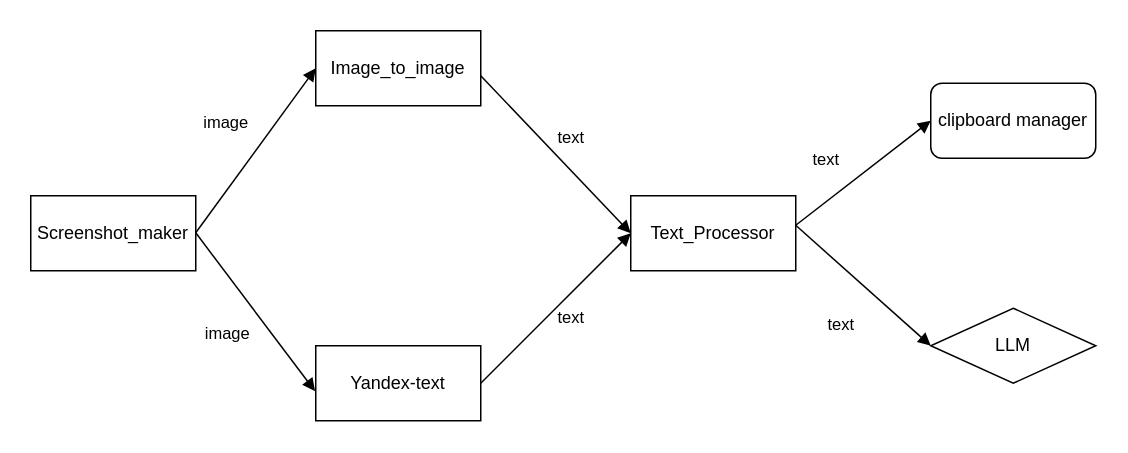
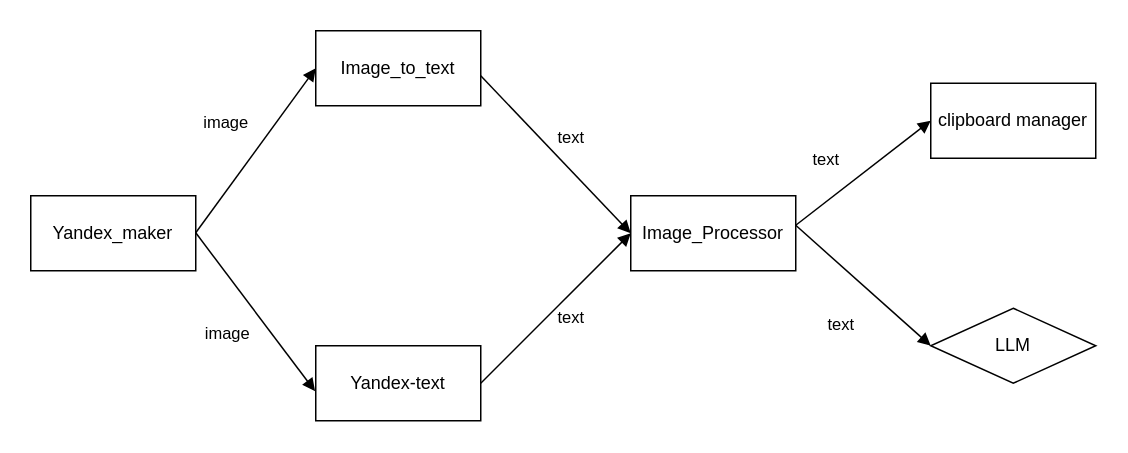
node "Image_to_image": label "Image_to_image" -> "Image_to_text"
node "clipboard manager": shape rounded rectangle -> rectangle
node "Screenshot_maker": label "Screenshot_maker" -> "Yandex_maker"
node "Text_Processor": label "Text_Processor" -> "Image_Processor"
